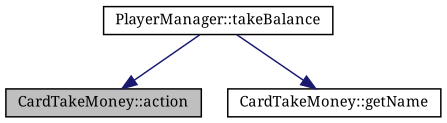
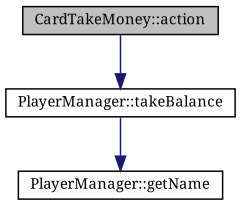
edge "PlayerManager::takeBalance" -> "CardTakeMoney::action": reversed
node "CardTakeMoney::getName": label "CardTakeMoney::getName" -> "PlayerManager::getName"
